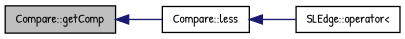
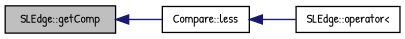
node "Compare::getComp": label "Compare::getComp" -> "SLEdge::getComp"
